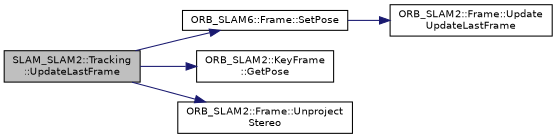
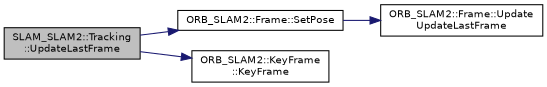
node "ORB_SLAM6::Frame::SetPose": label "ORB_SLAM6::Frame::SetPose" -> "ORB_SLAM2::Frame::SetPose"
node "ORB_SLAM2::KeyFrame ::GetPose": label "ORB_SLAM2::KeyFrame ::GetPose" -> "ORB_SLAM2::KeyFrame ::KeyFrame"
node "ORB_SLAM2::Frame::Unproject Stereo": removed
